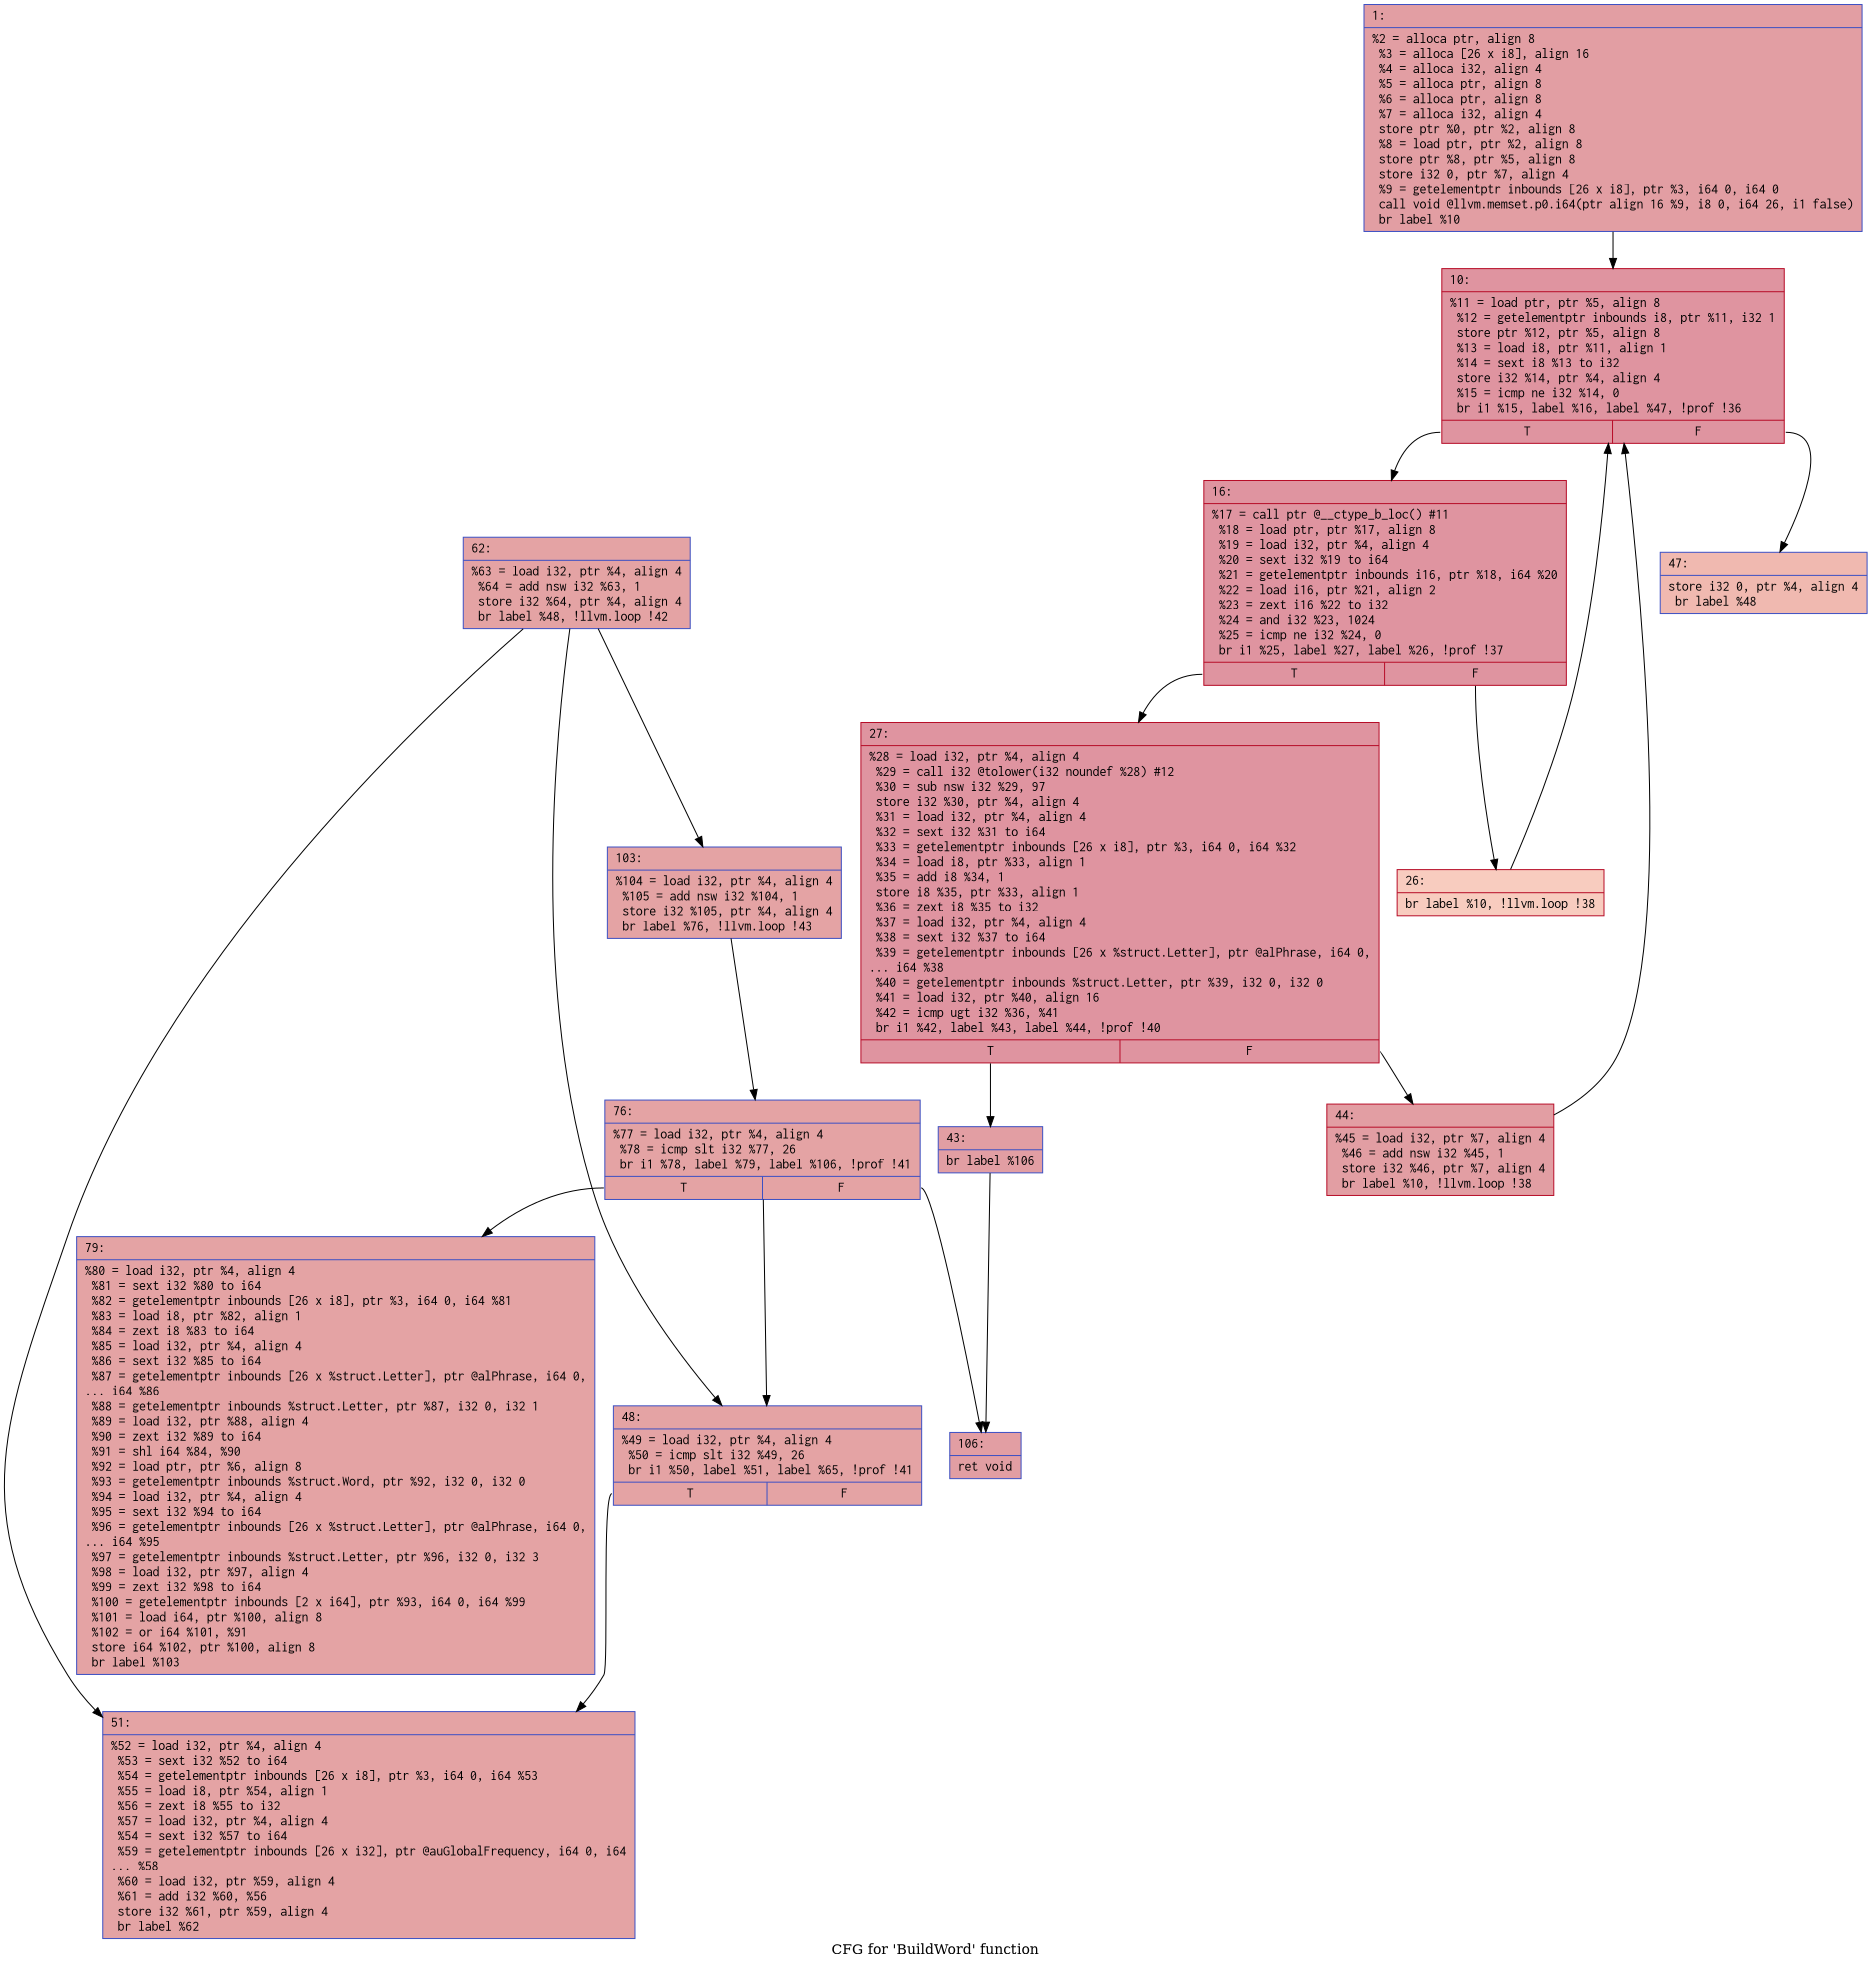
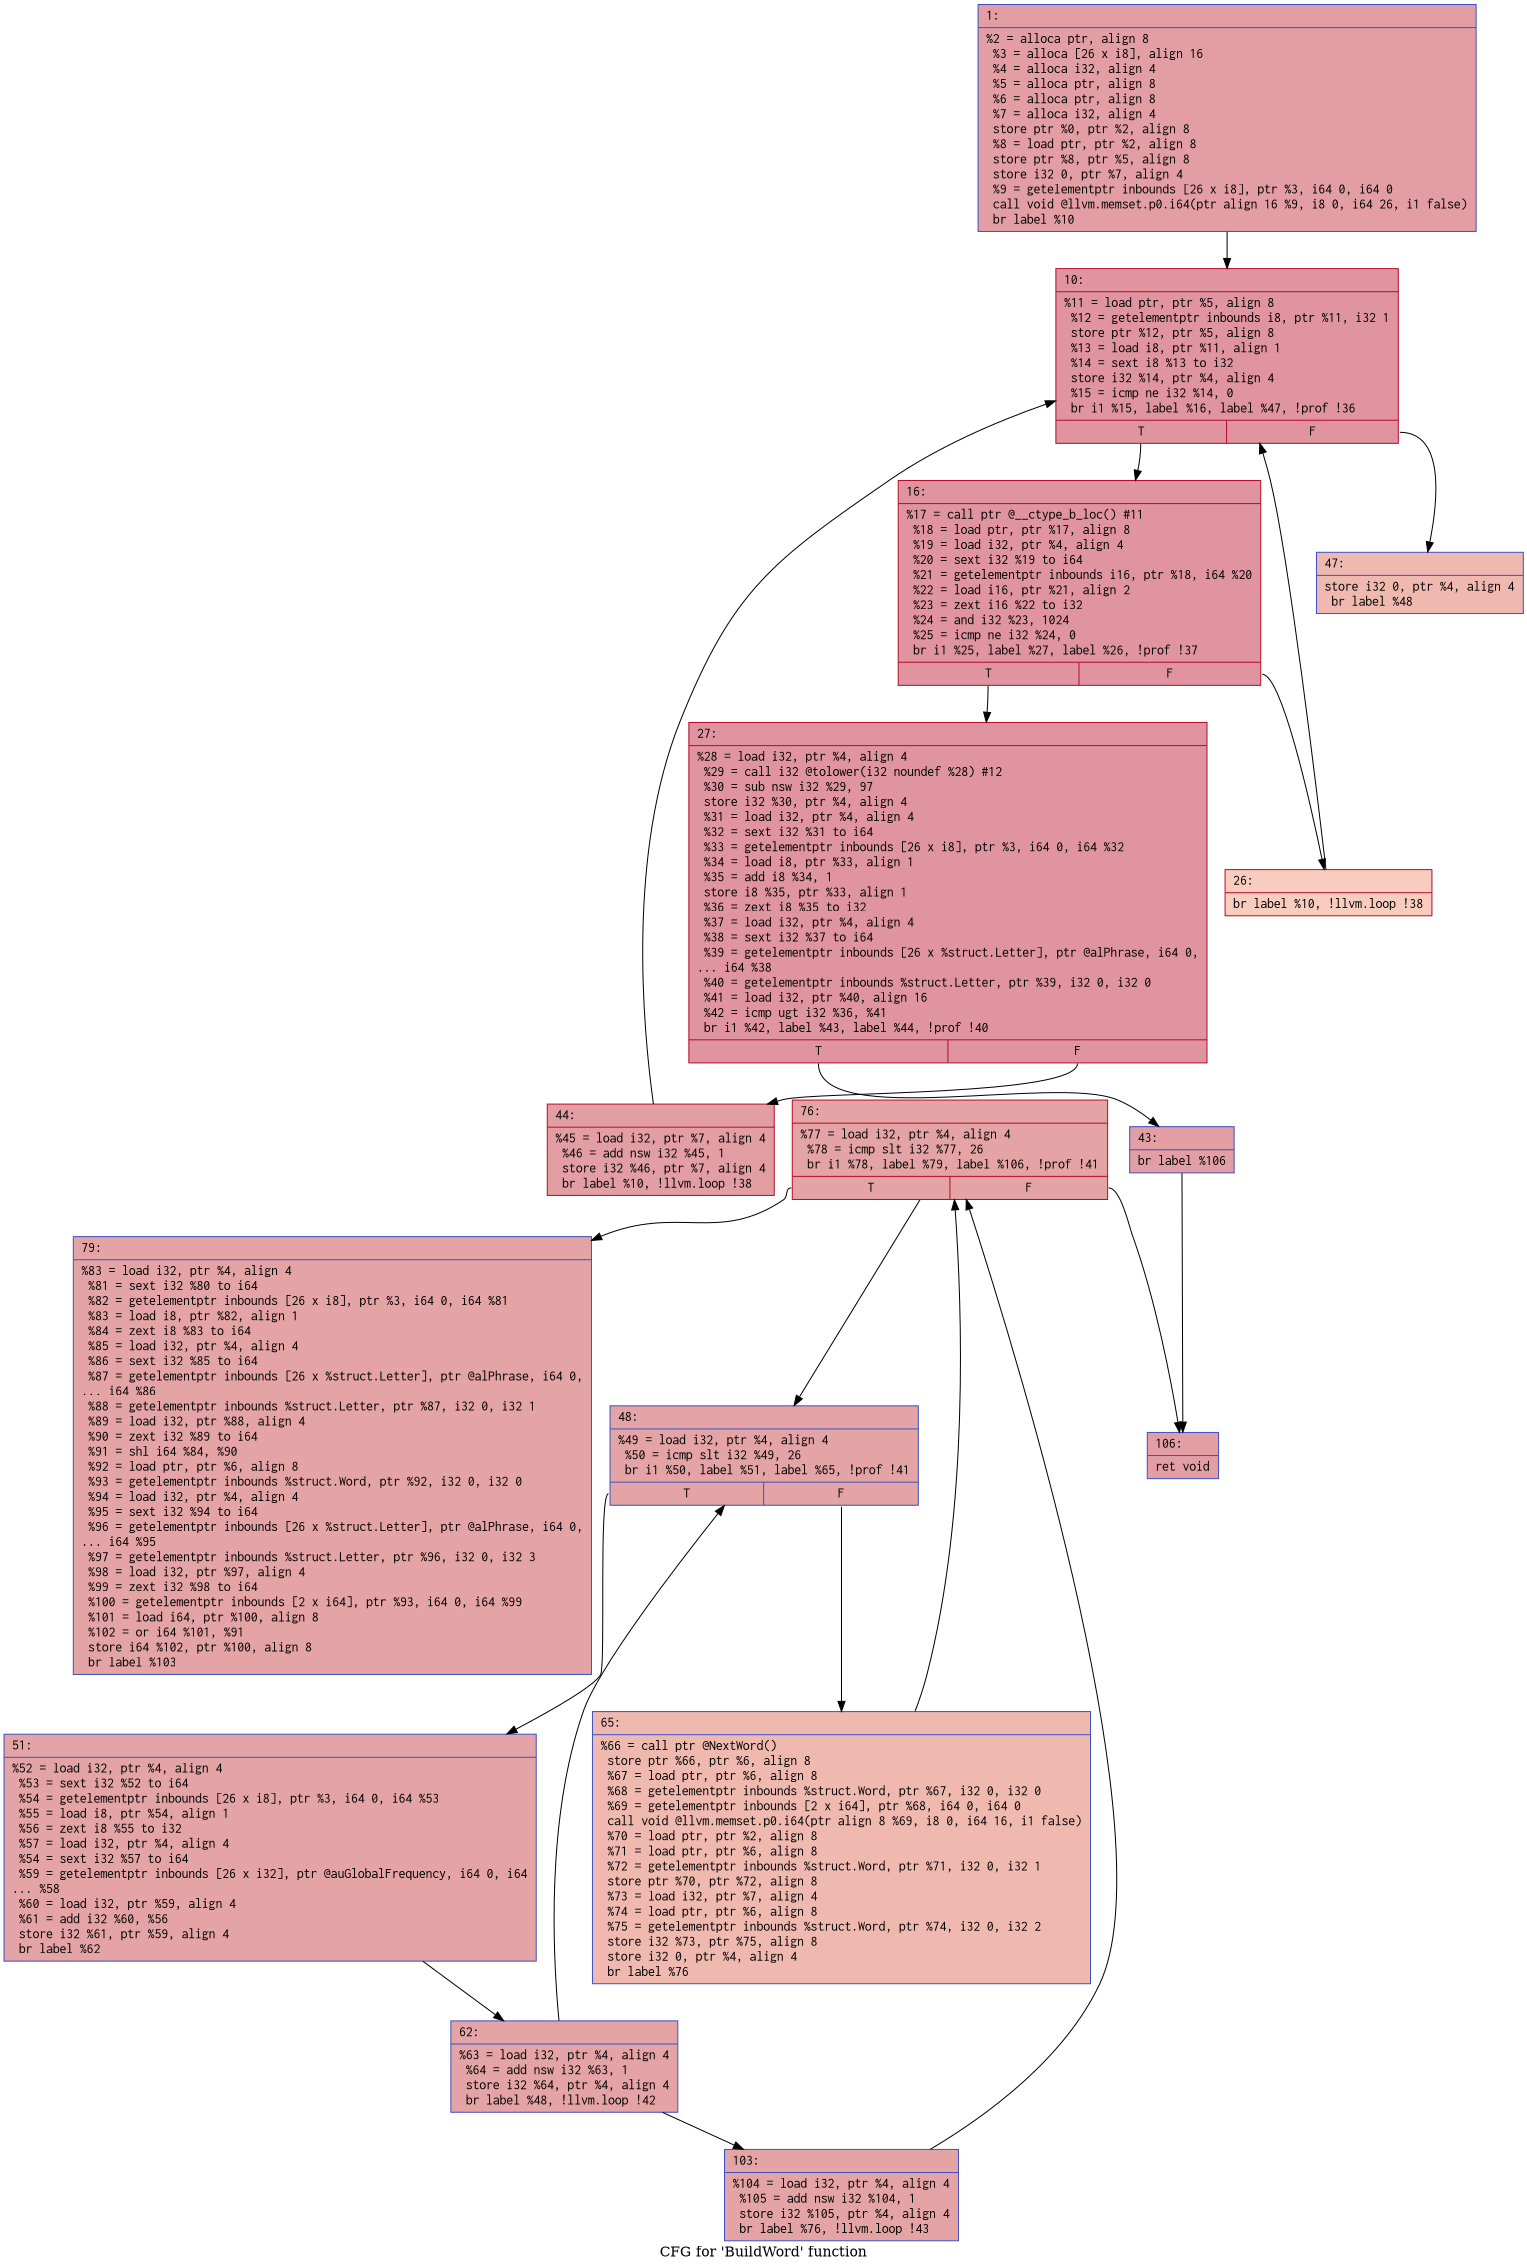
edge "62:" -> "51:": reversed
node "76:": color #3d50c3ff -> #b70d28ff
node "79:": text "%80 = load i32, ptr %4, align 4" -> "%83 = load i32, ptr %4, align 4"
node "65:": added
